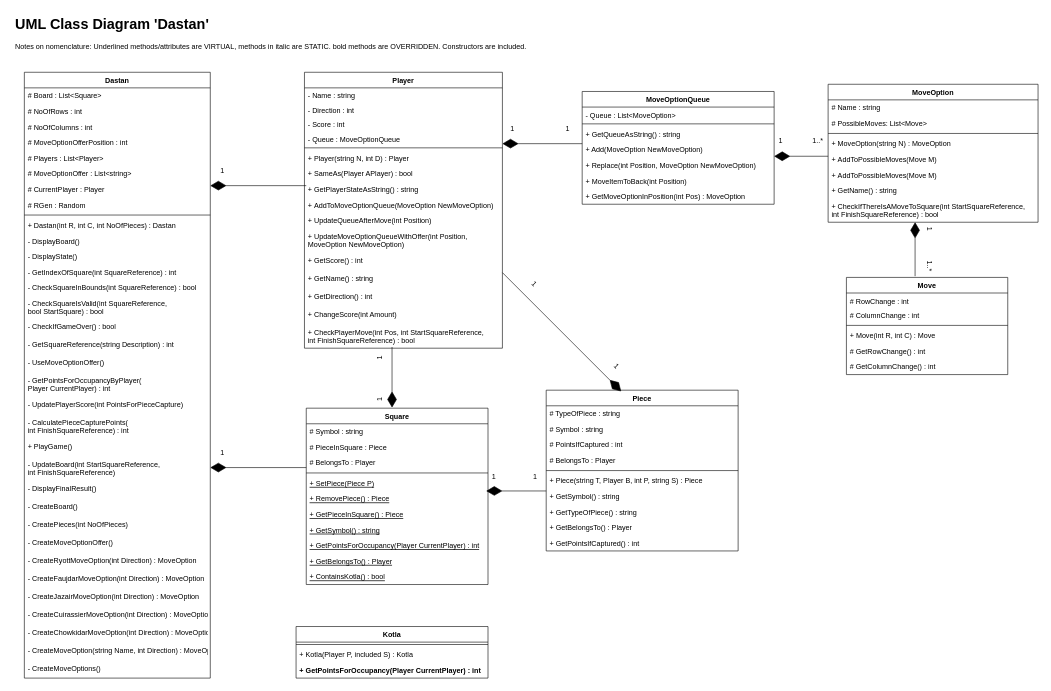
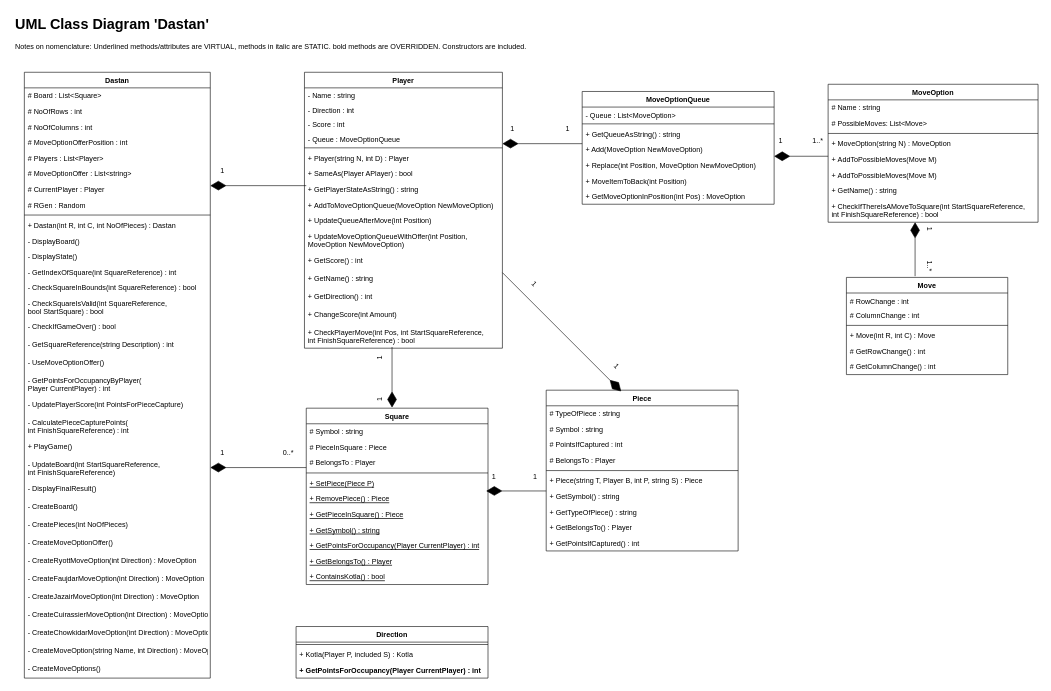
node "0..*": added
node "Kotla": label "Kotla" -> "Direction"
